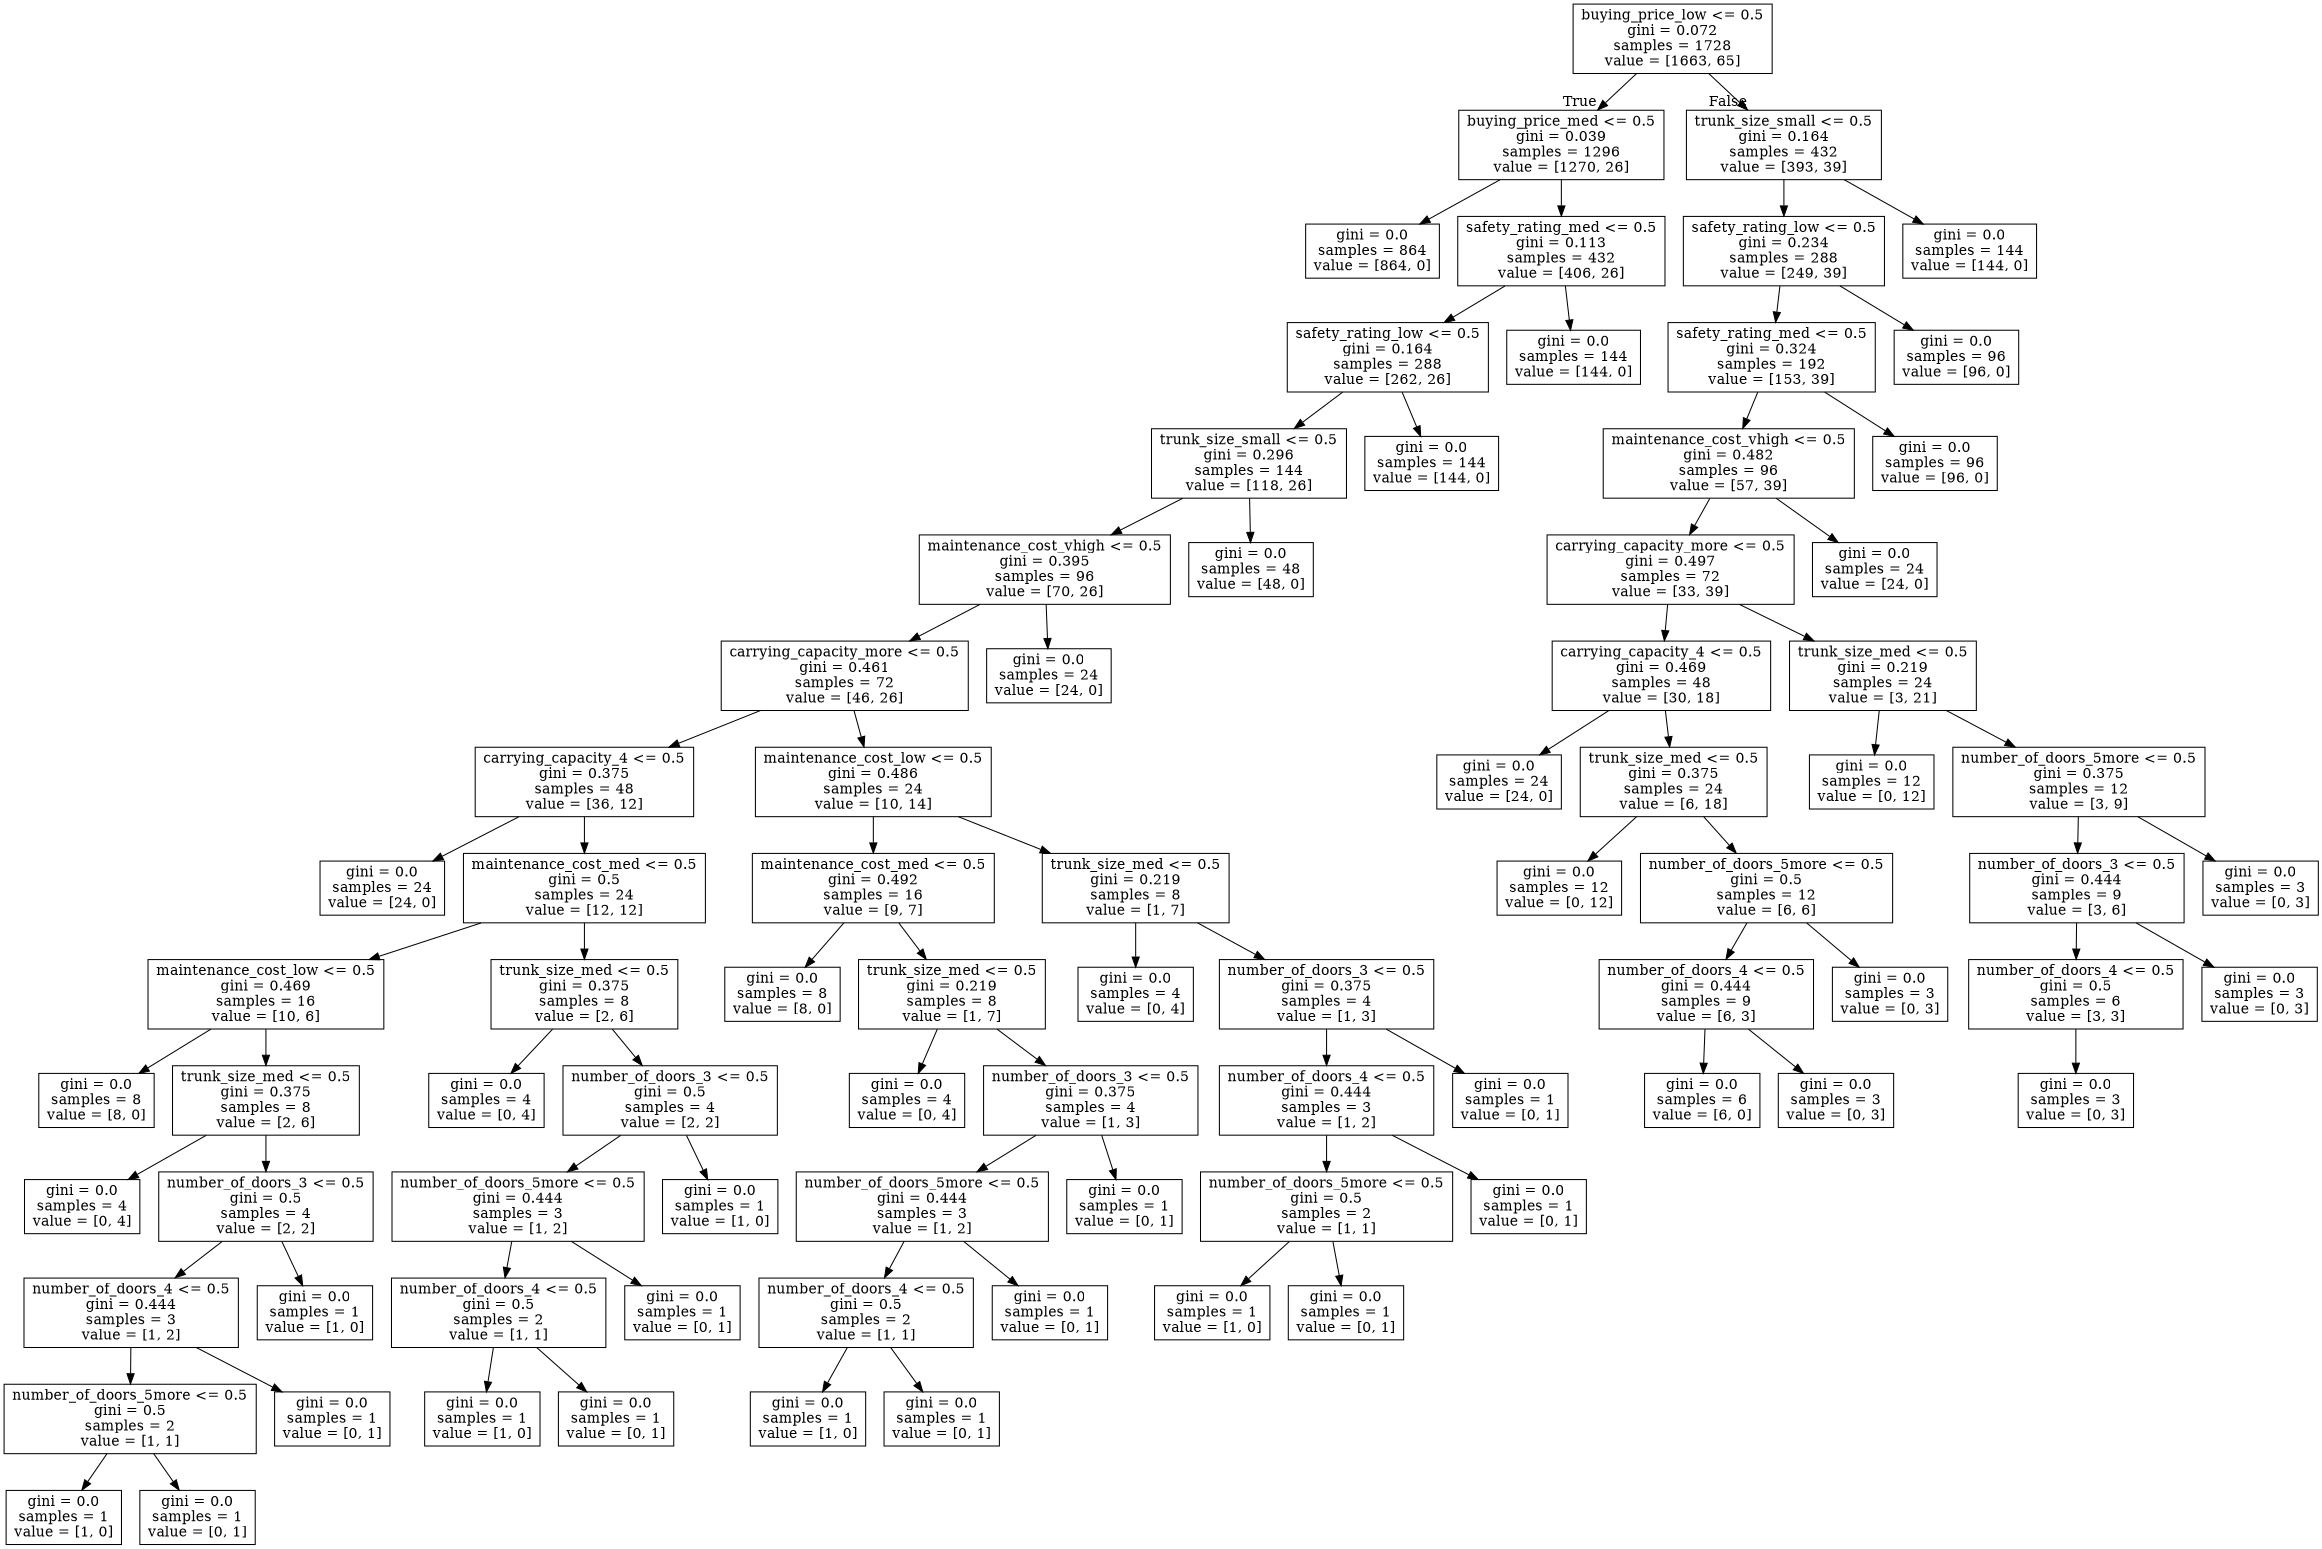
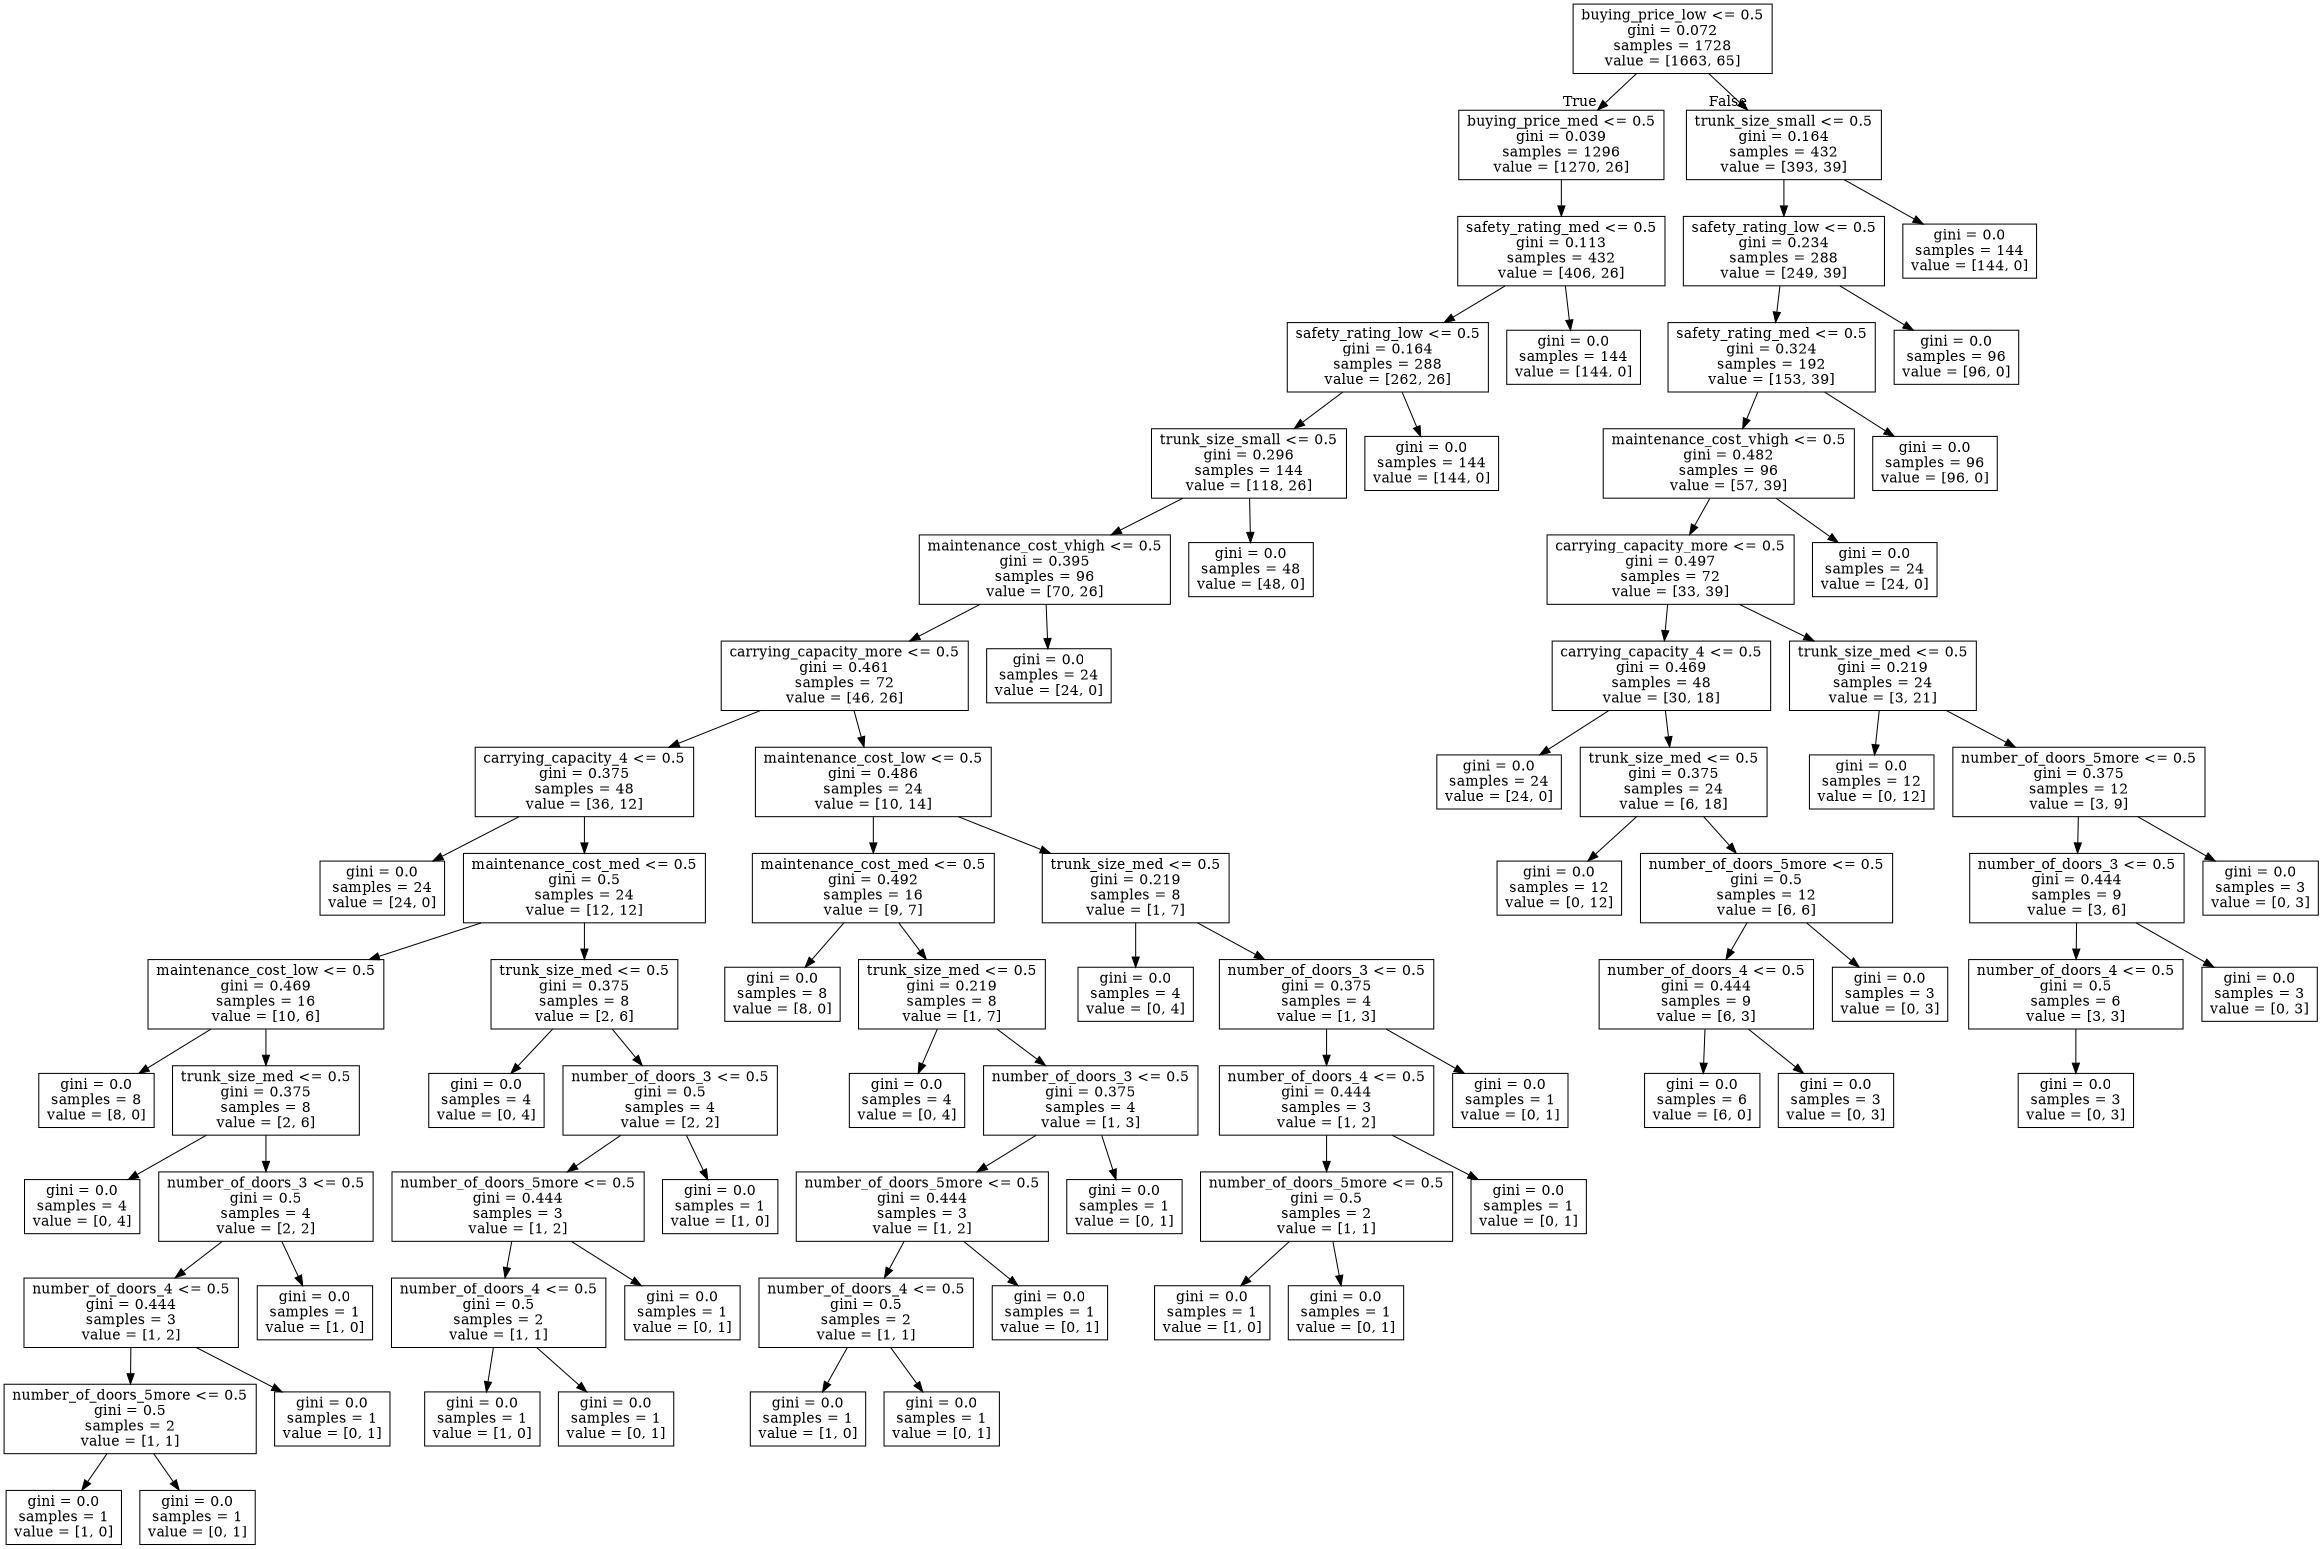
node "gini = 0.0 samples = 864 value = [864, 0]": removed
